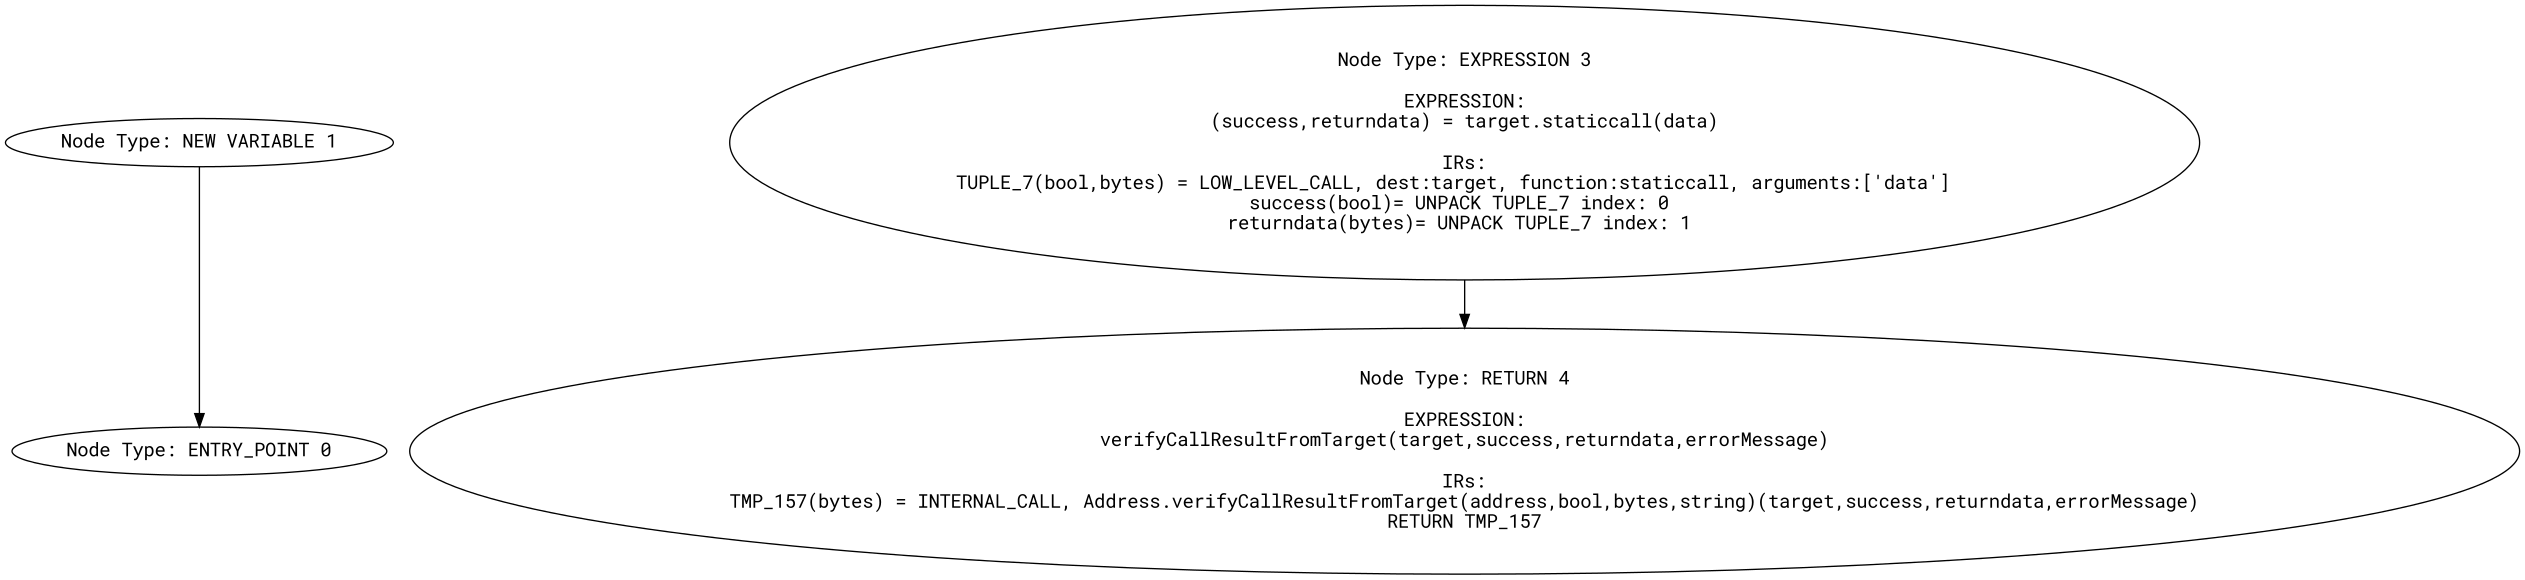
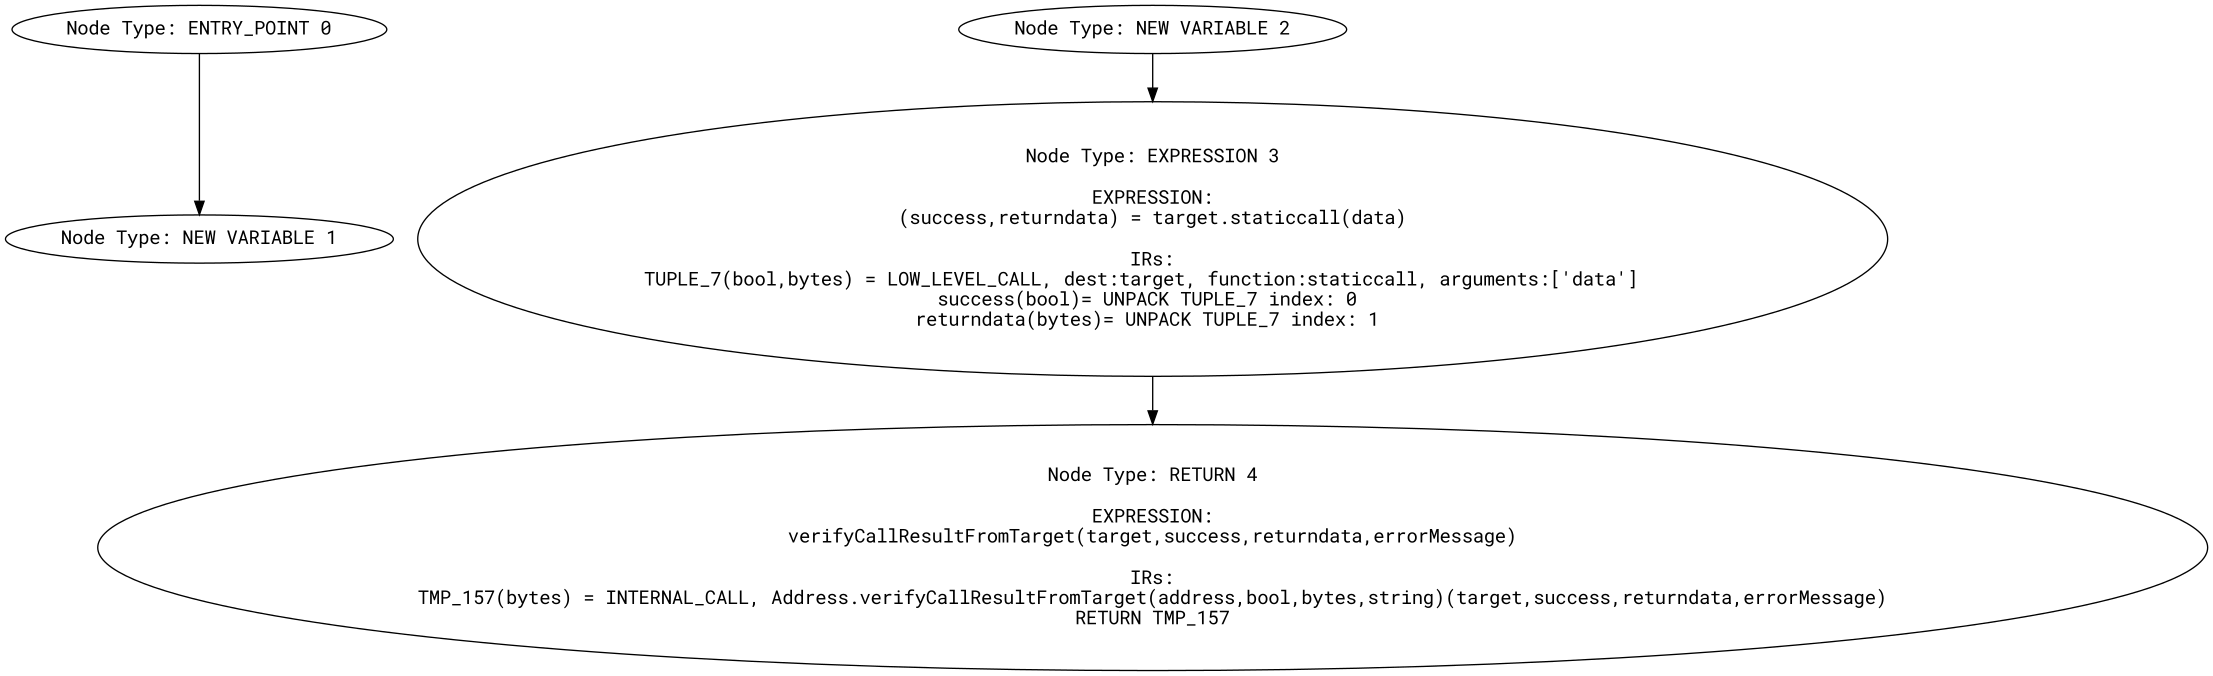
node "Node Type: NEW VARIABLE 2": added
edge "Node Type: NEW VARIABLE 1" -> "Node Type: ENTRY_POINT 0": reversed
